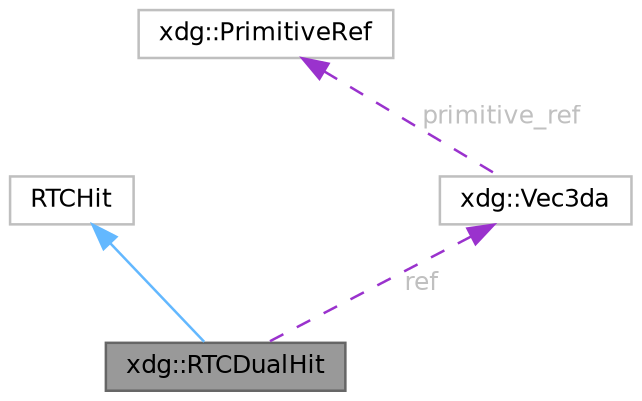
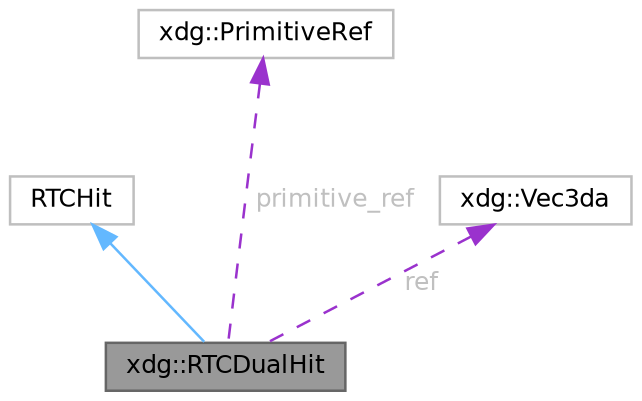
edge "xdg::Vec3da" -> "xdg::PrimitiveRef": now "xdg::RTCDualHit" -> "xdg::PrimitiveRef"
